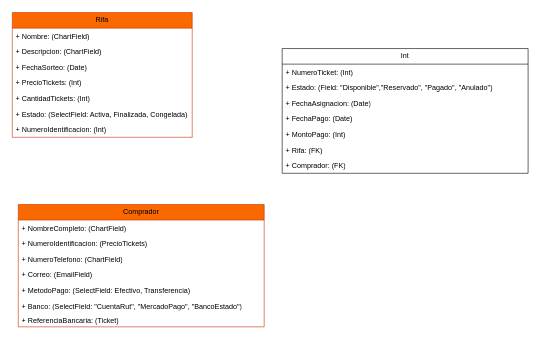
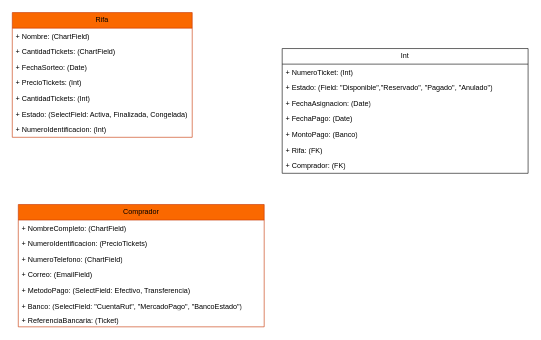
node "+ Descripcion: (ChartField)": label "+ Descripcion: (ChartField)" -> "+ CantidadTickets: (ChartField)"
node "+ MontoPago: (Int)": label "+ MontoPago: (Int)" -> "+ MontoPago: (Banco)"
